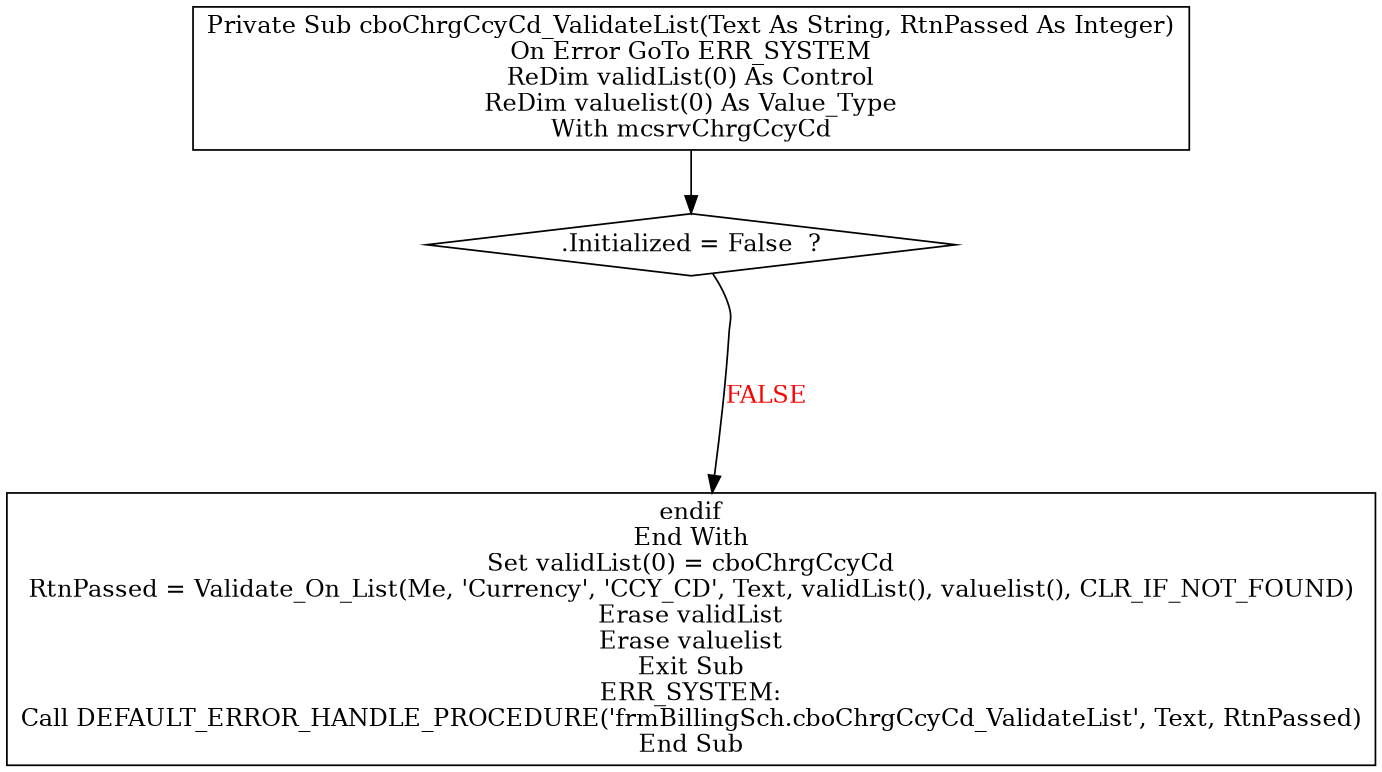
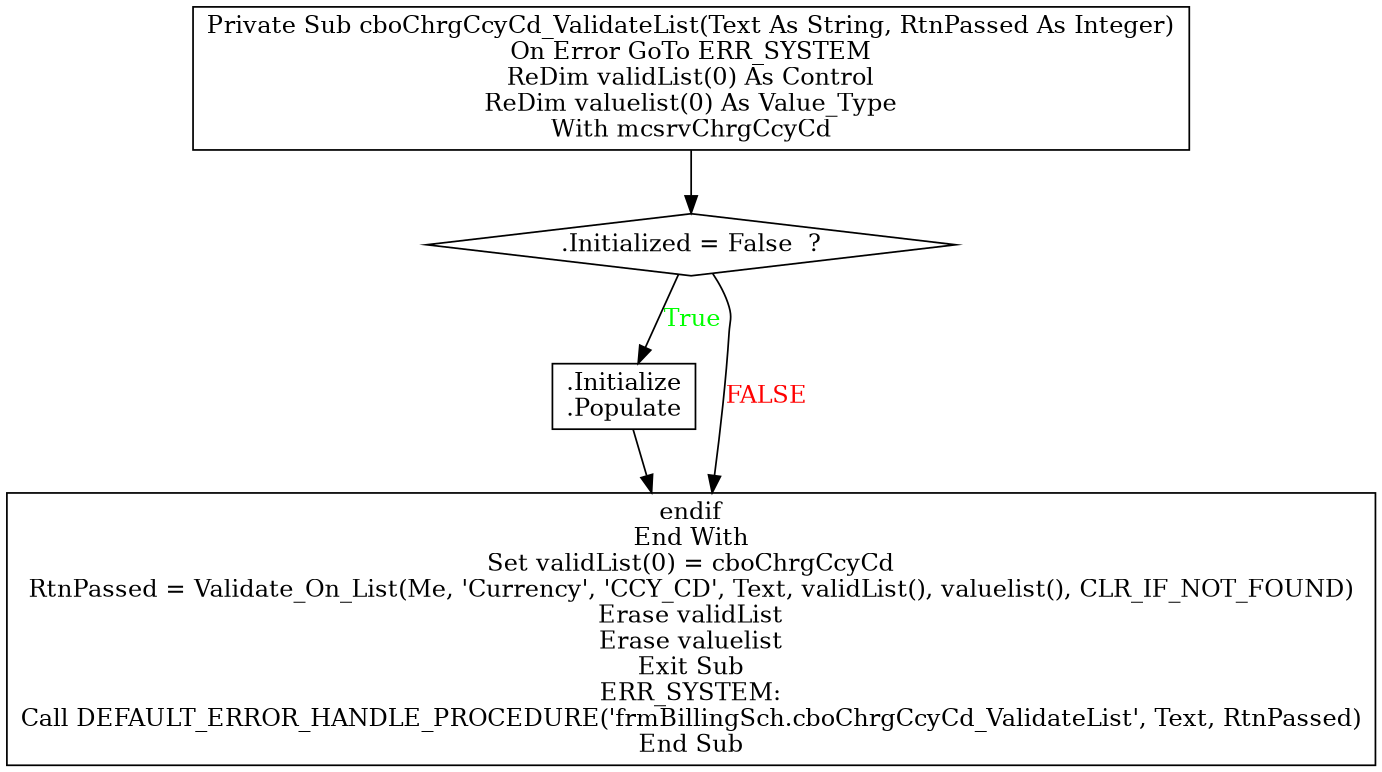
node ".Initialize .Populate": added
